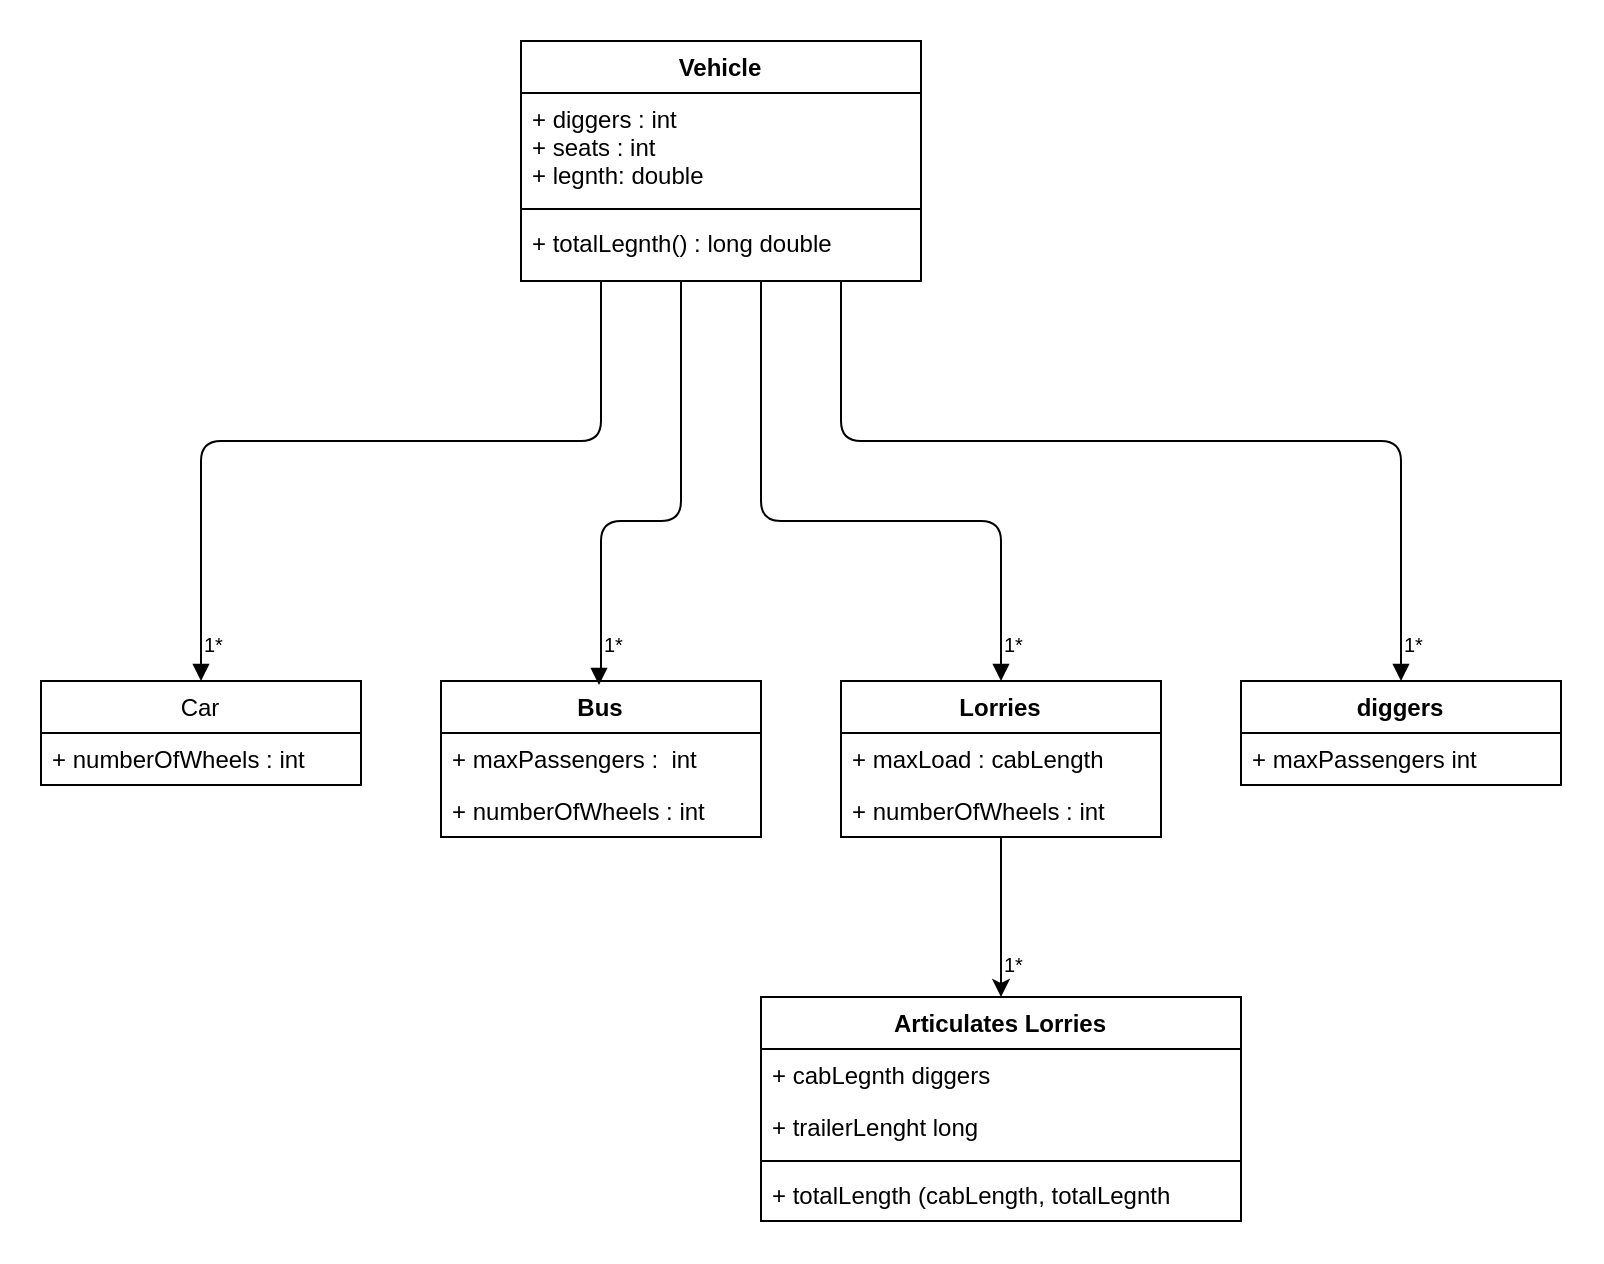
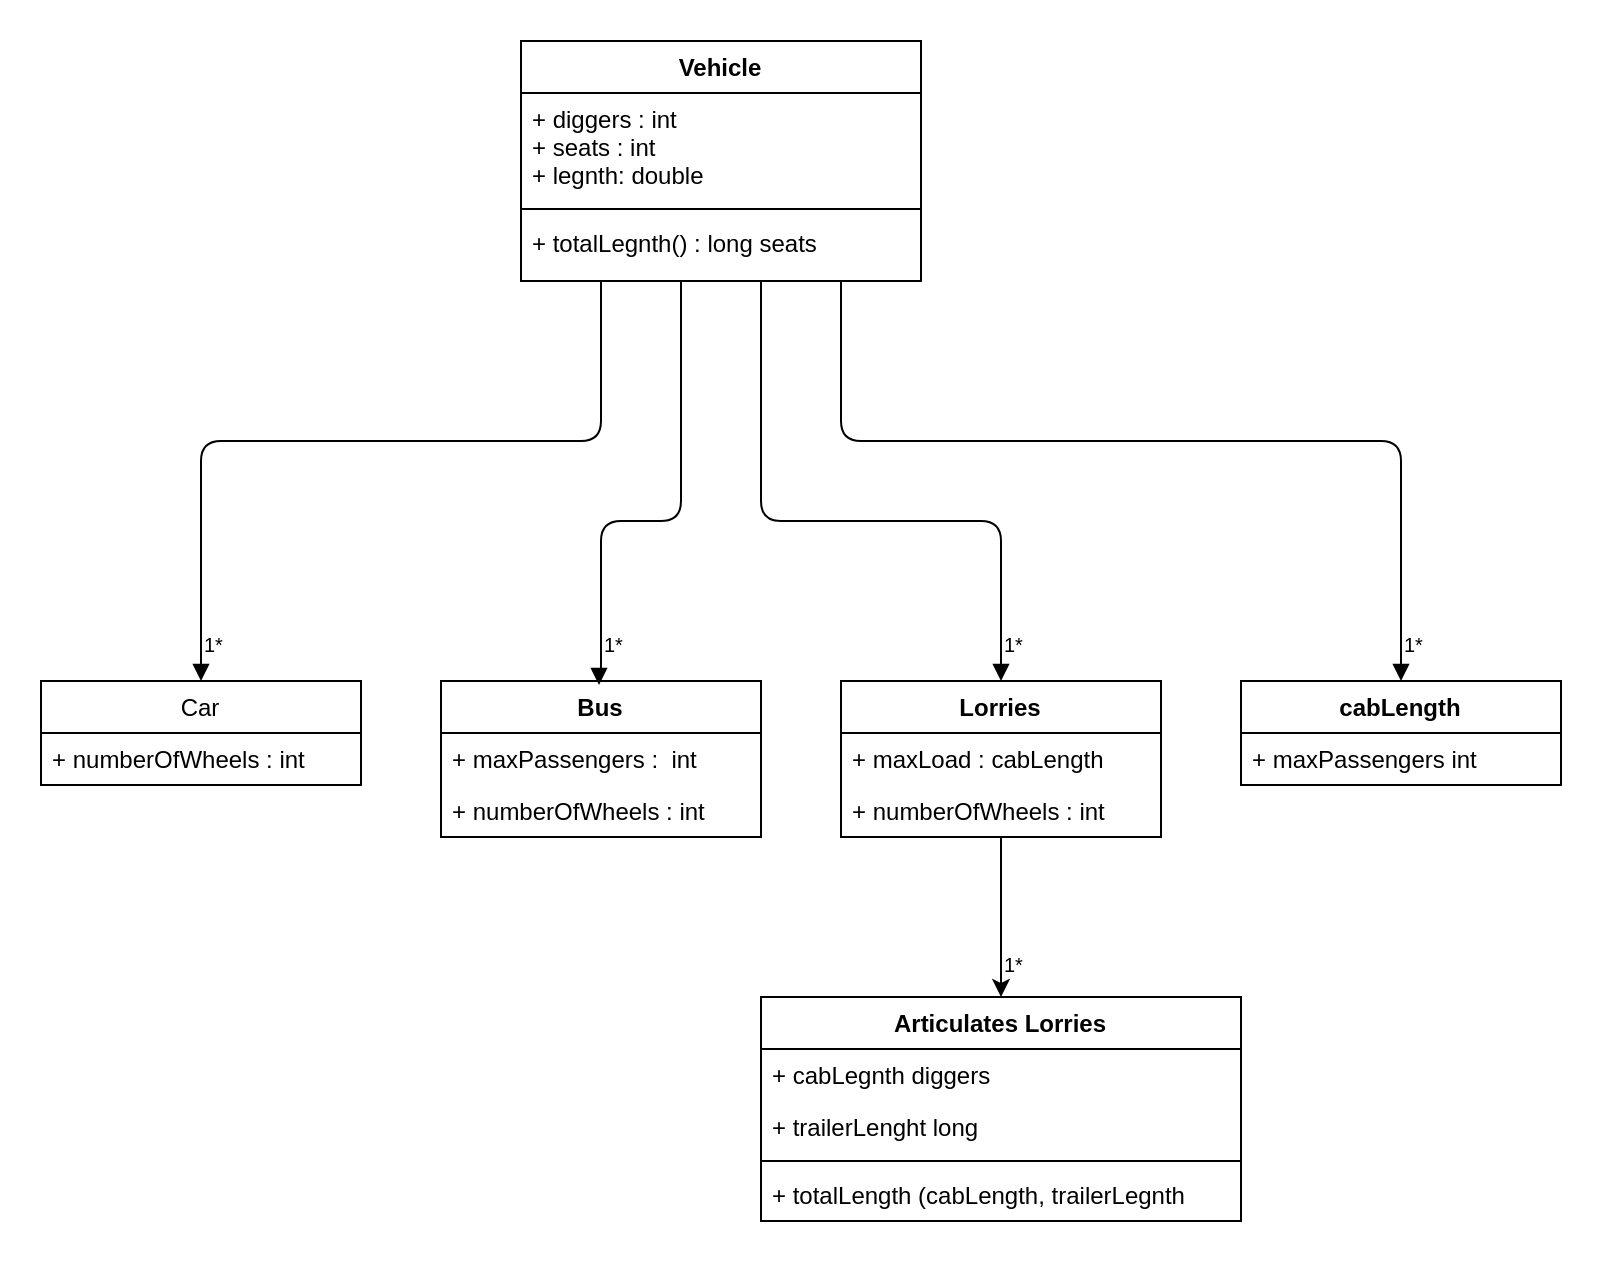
node "+ totalLegnth() : long double": label "+ totalLegnth() : long double" -> "+ totalLegnth() : long seats"
node "diggers": label "diggers" -> "cabLength"
node "+ totalLength (cabLength, totalLegnth": label "+ totalLength (cabLength, totalLegnth" -> "+ totalLength (cabLength, trailerLegnth"
